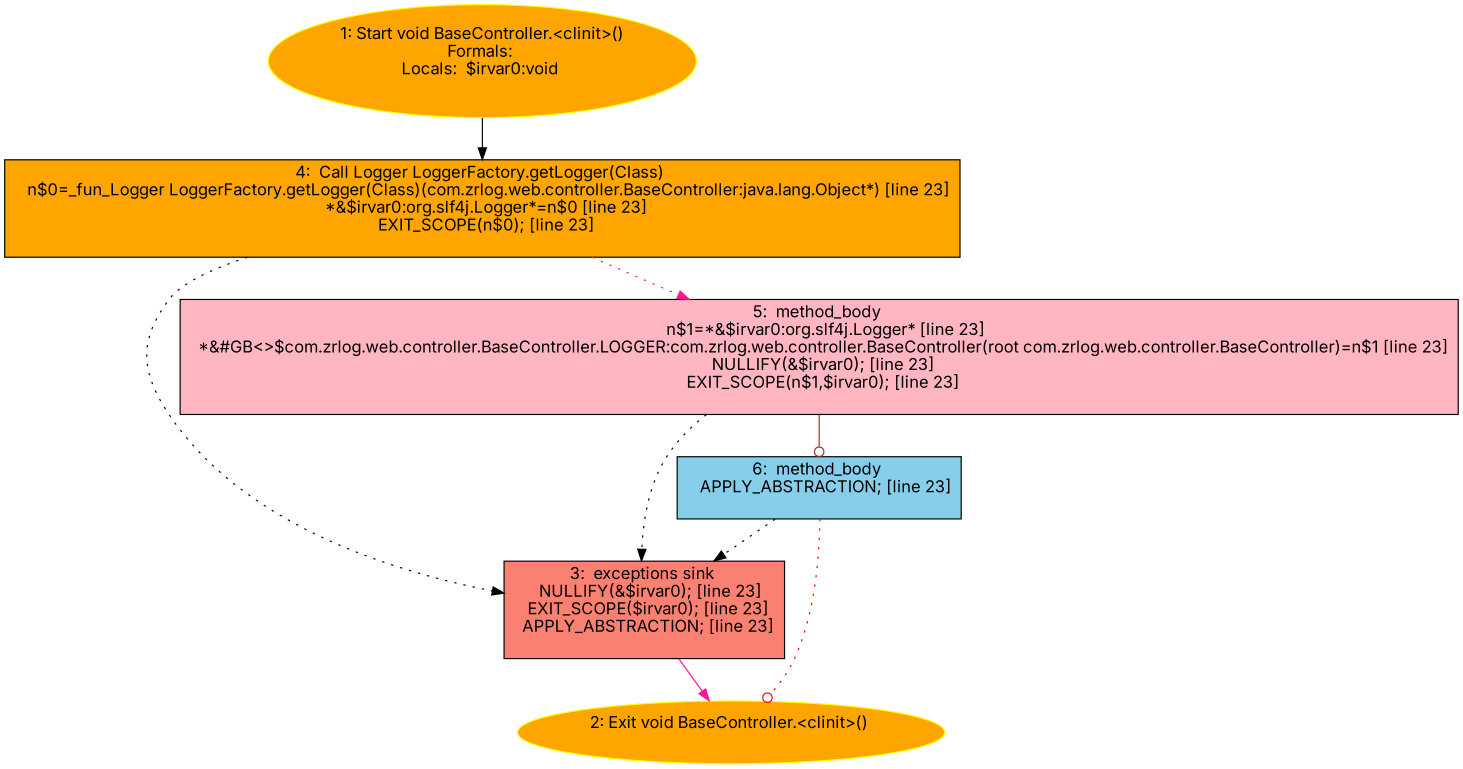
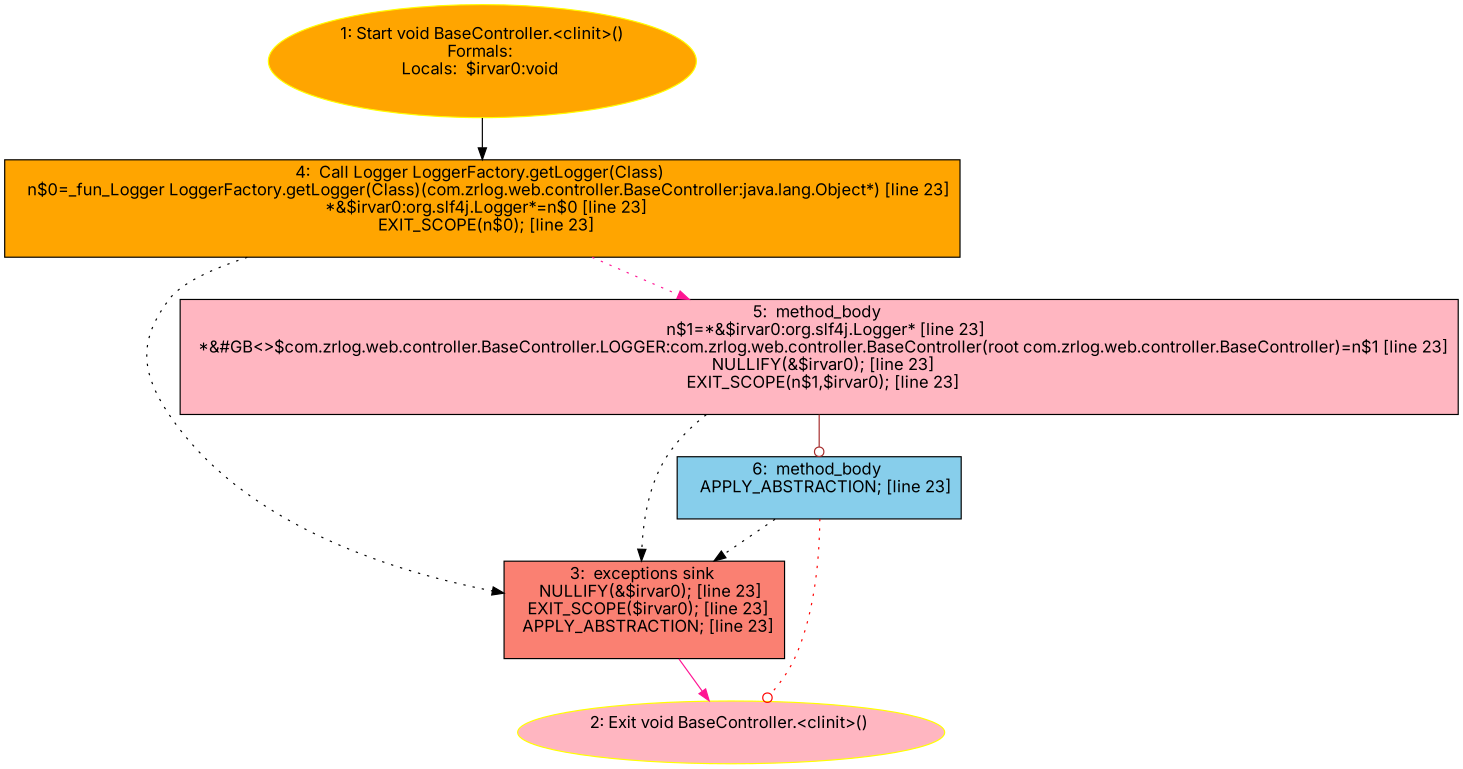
node "2: Exit void BaseController.<clinit>()": fillcolor orange -> lightpink
